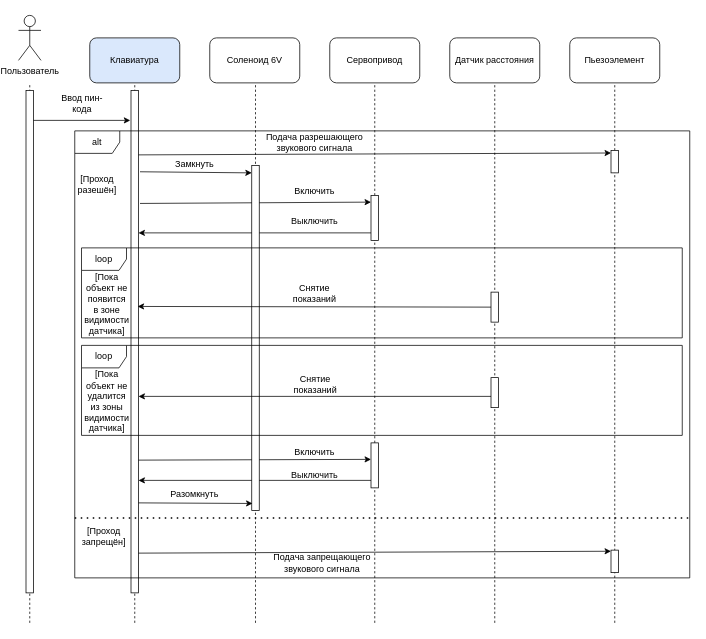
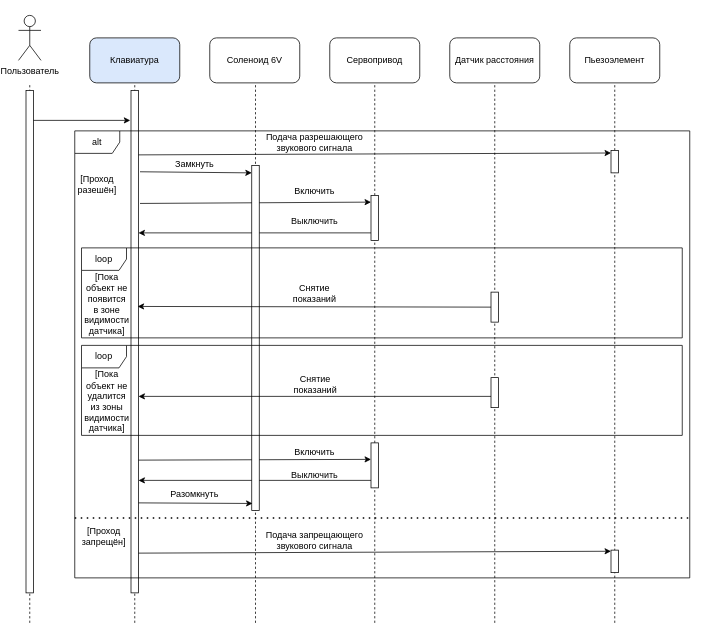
node "Ввод пин-кода": removed
node "Подача запрещающего звукового сигнала": moved (322, 563) -> (315, 540)
